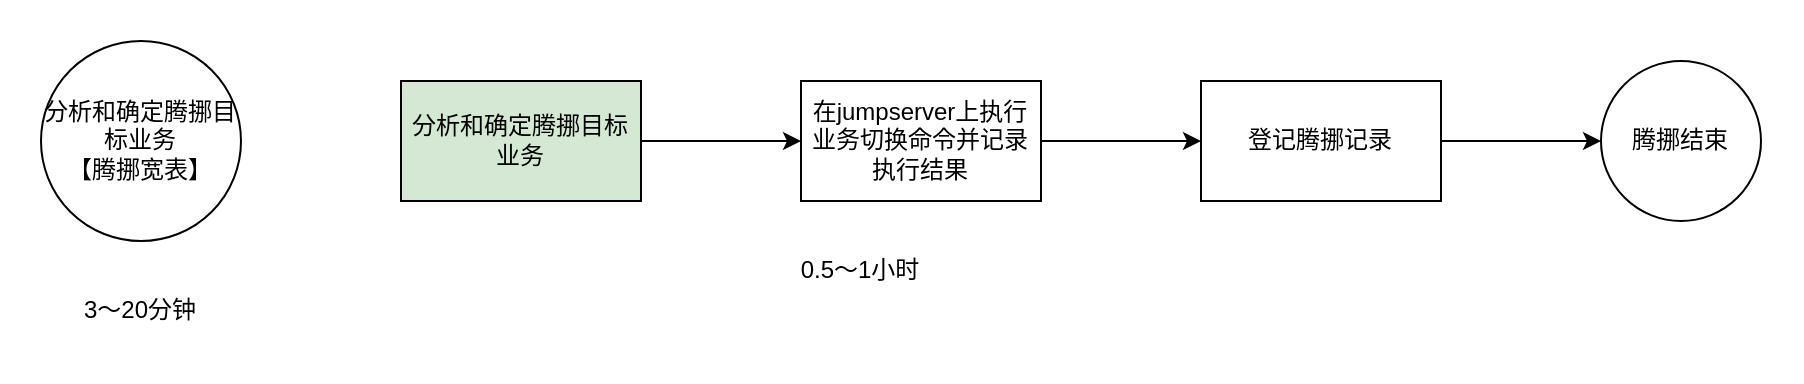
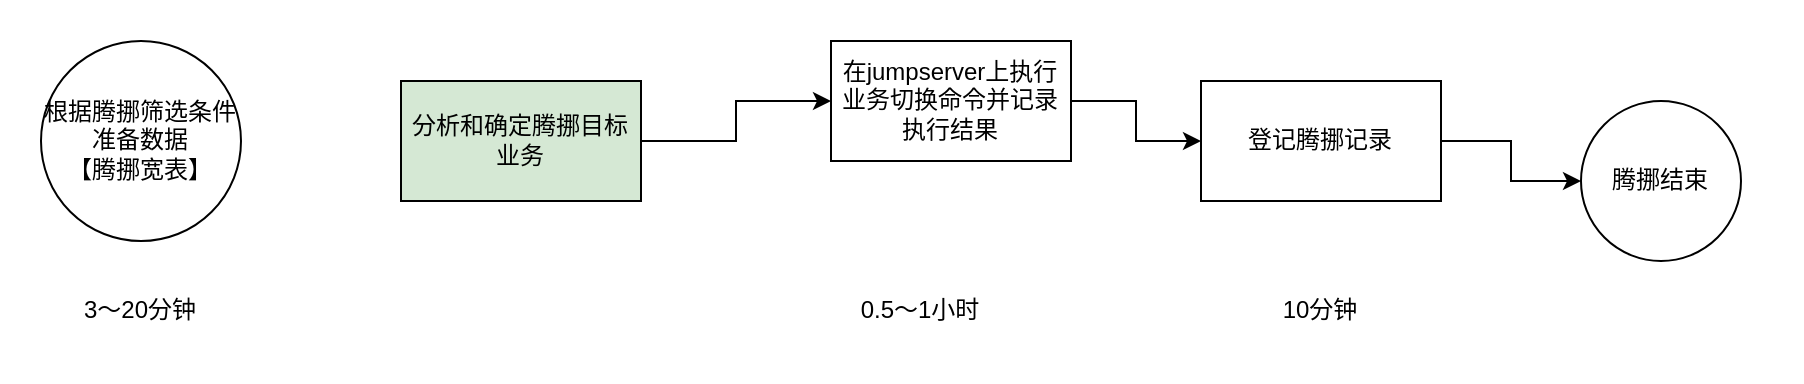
node "分析和确定腾挪目标业务 【腾挪宽表】": label "分析和确定腾挪目标业务 【腾挪宽表】" -> "根据腾挪筛选条件准备数据 【腾挪宽表】"
node "在jumpserver上执行业务切换命令并记录执行结果": moved (921, 141) -> (951, 101)
node "腾挪结束": moved (1681, 141) -> (1661, 181)
node "0.5～1小时": moved (861, 271) -> (921, 311)
node "10分钟": added
